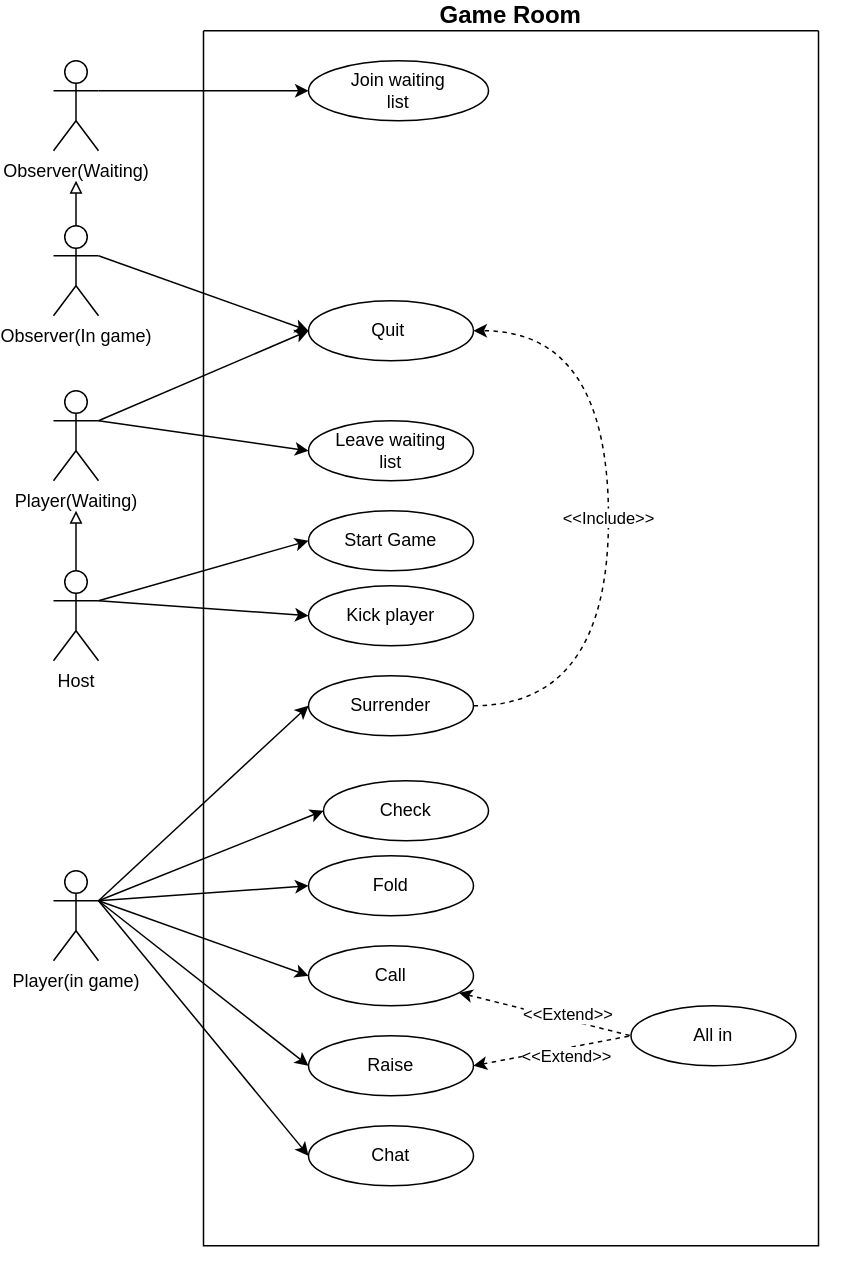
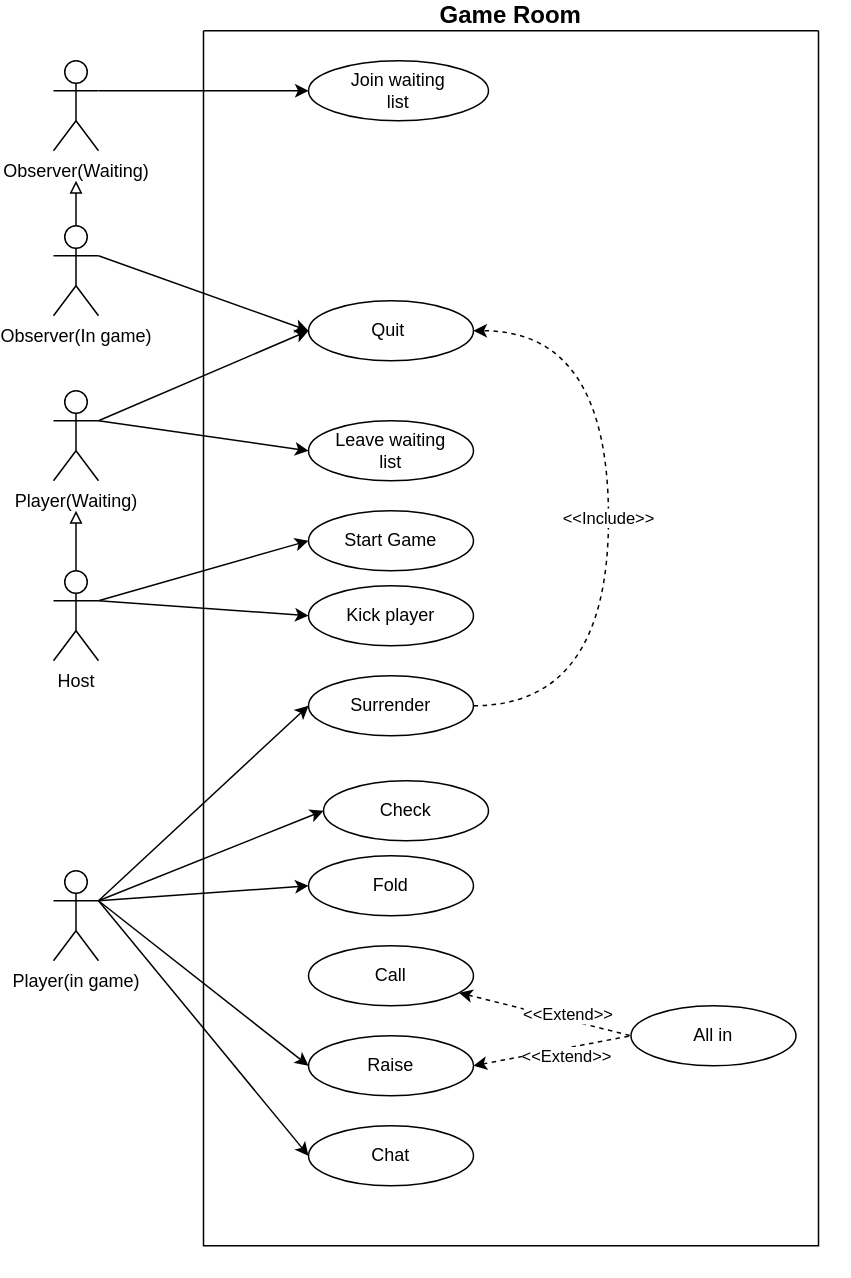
edge "Player(in game)" -> "Call": removed
